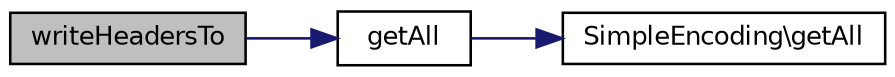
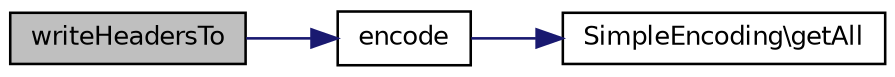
node "getAll": label "getAll" -> "encode"
